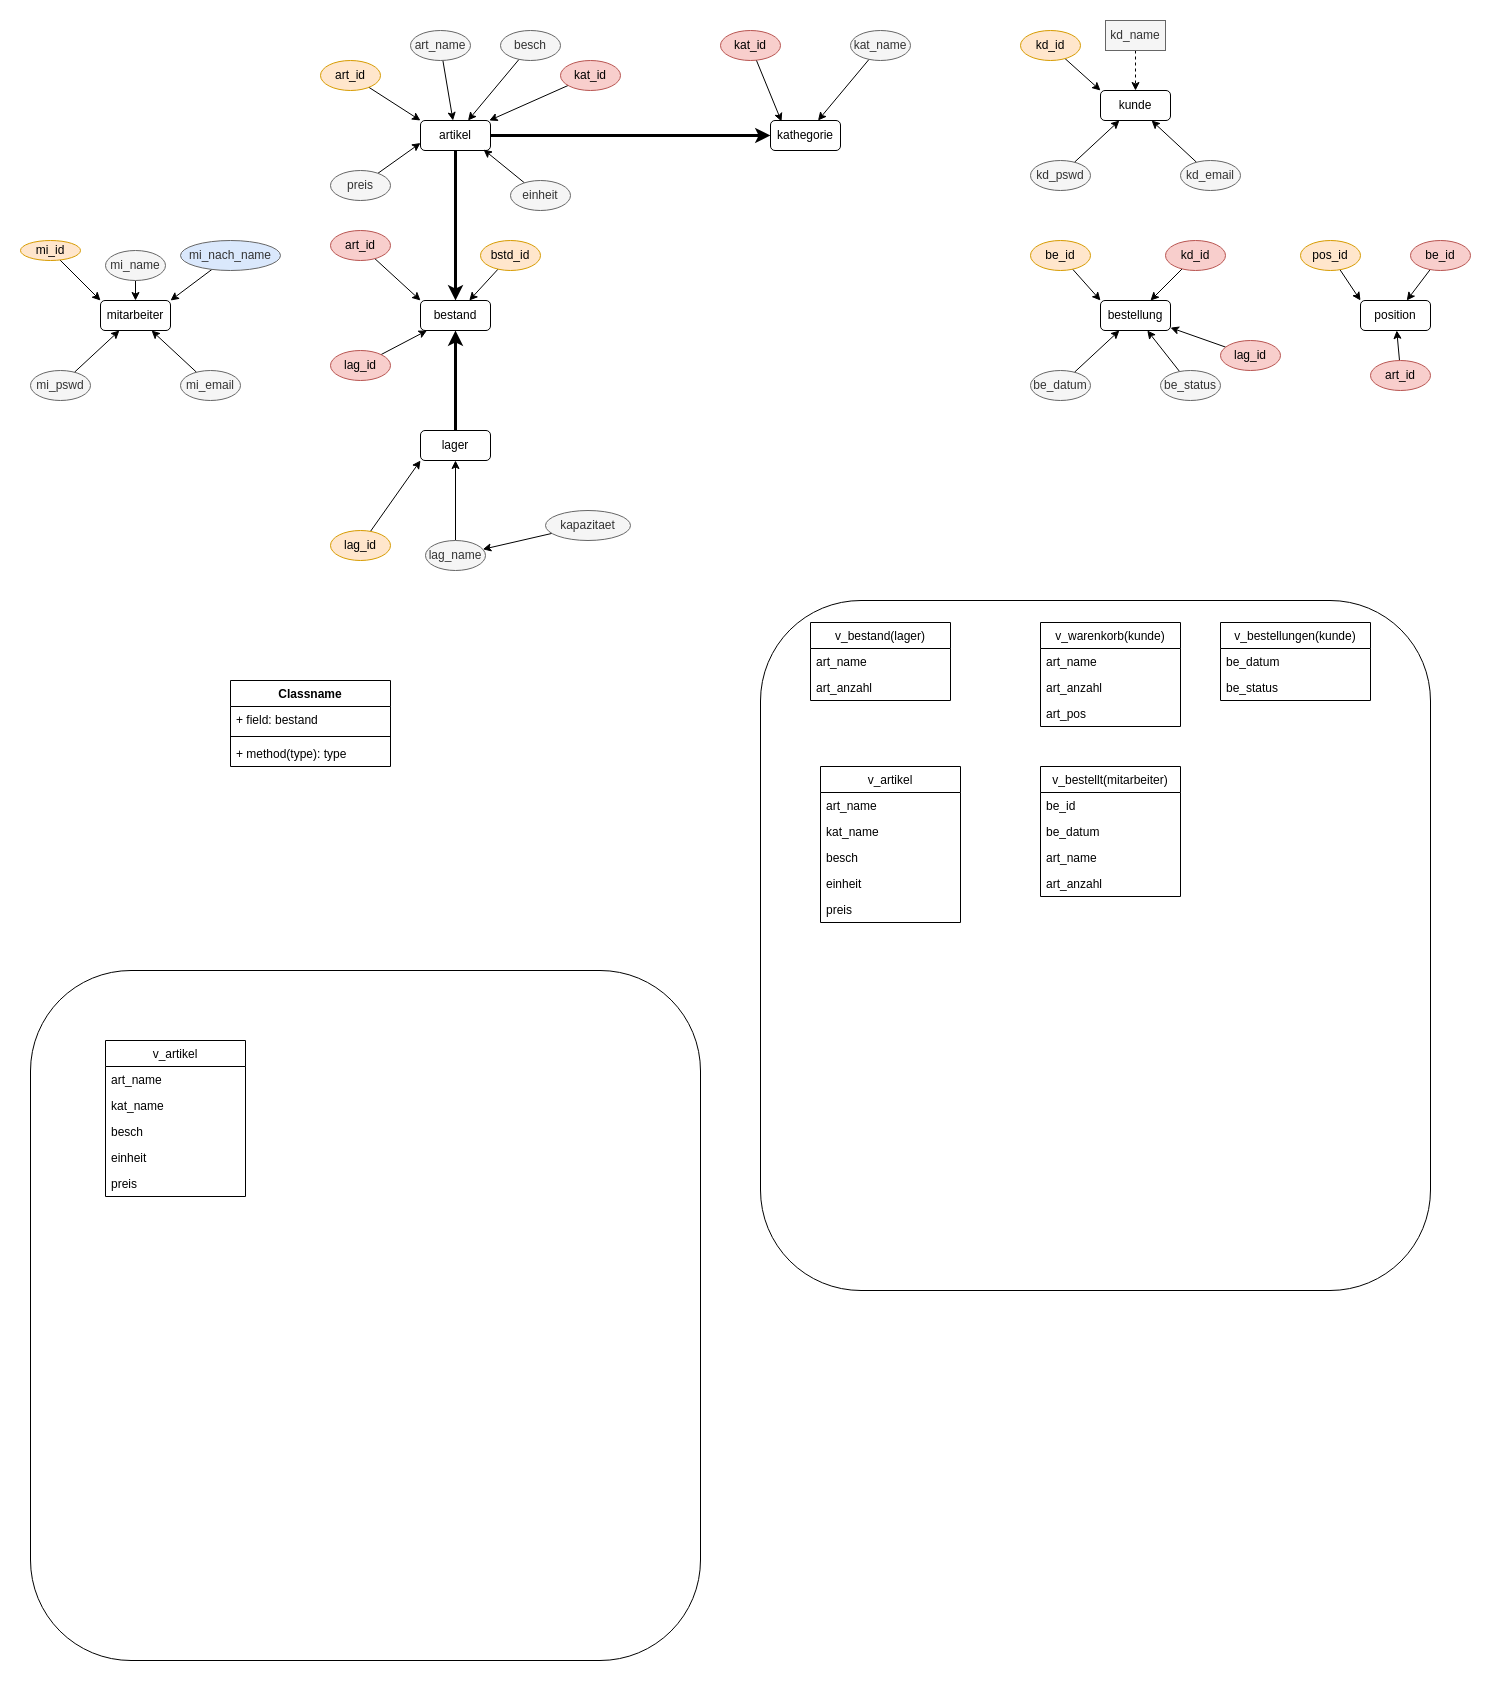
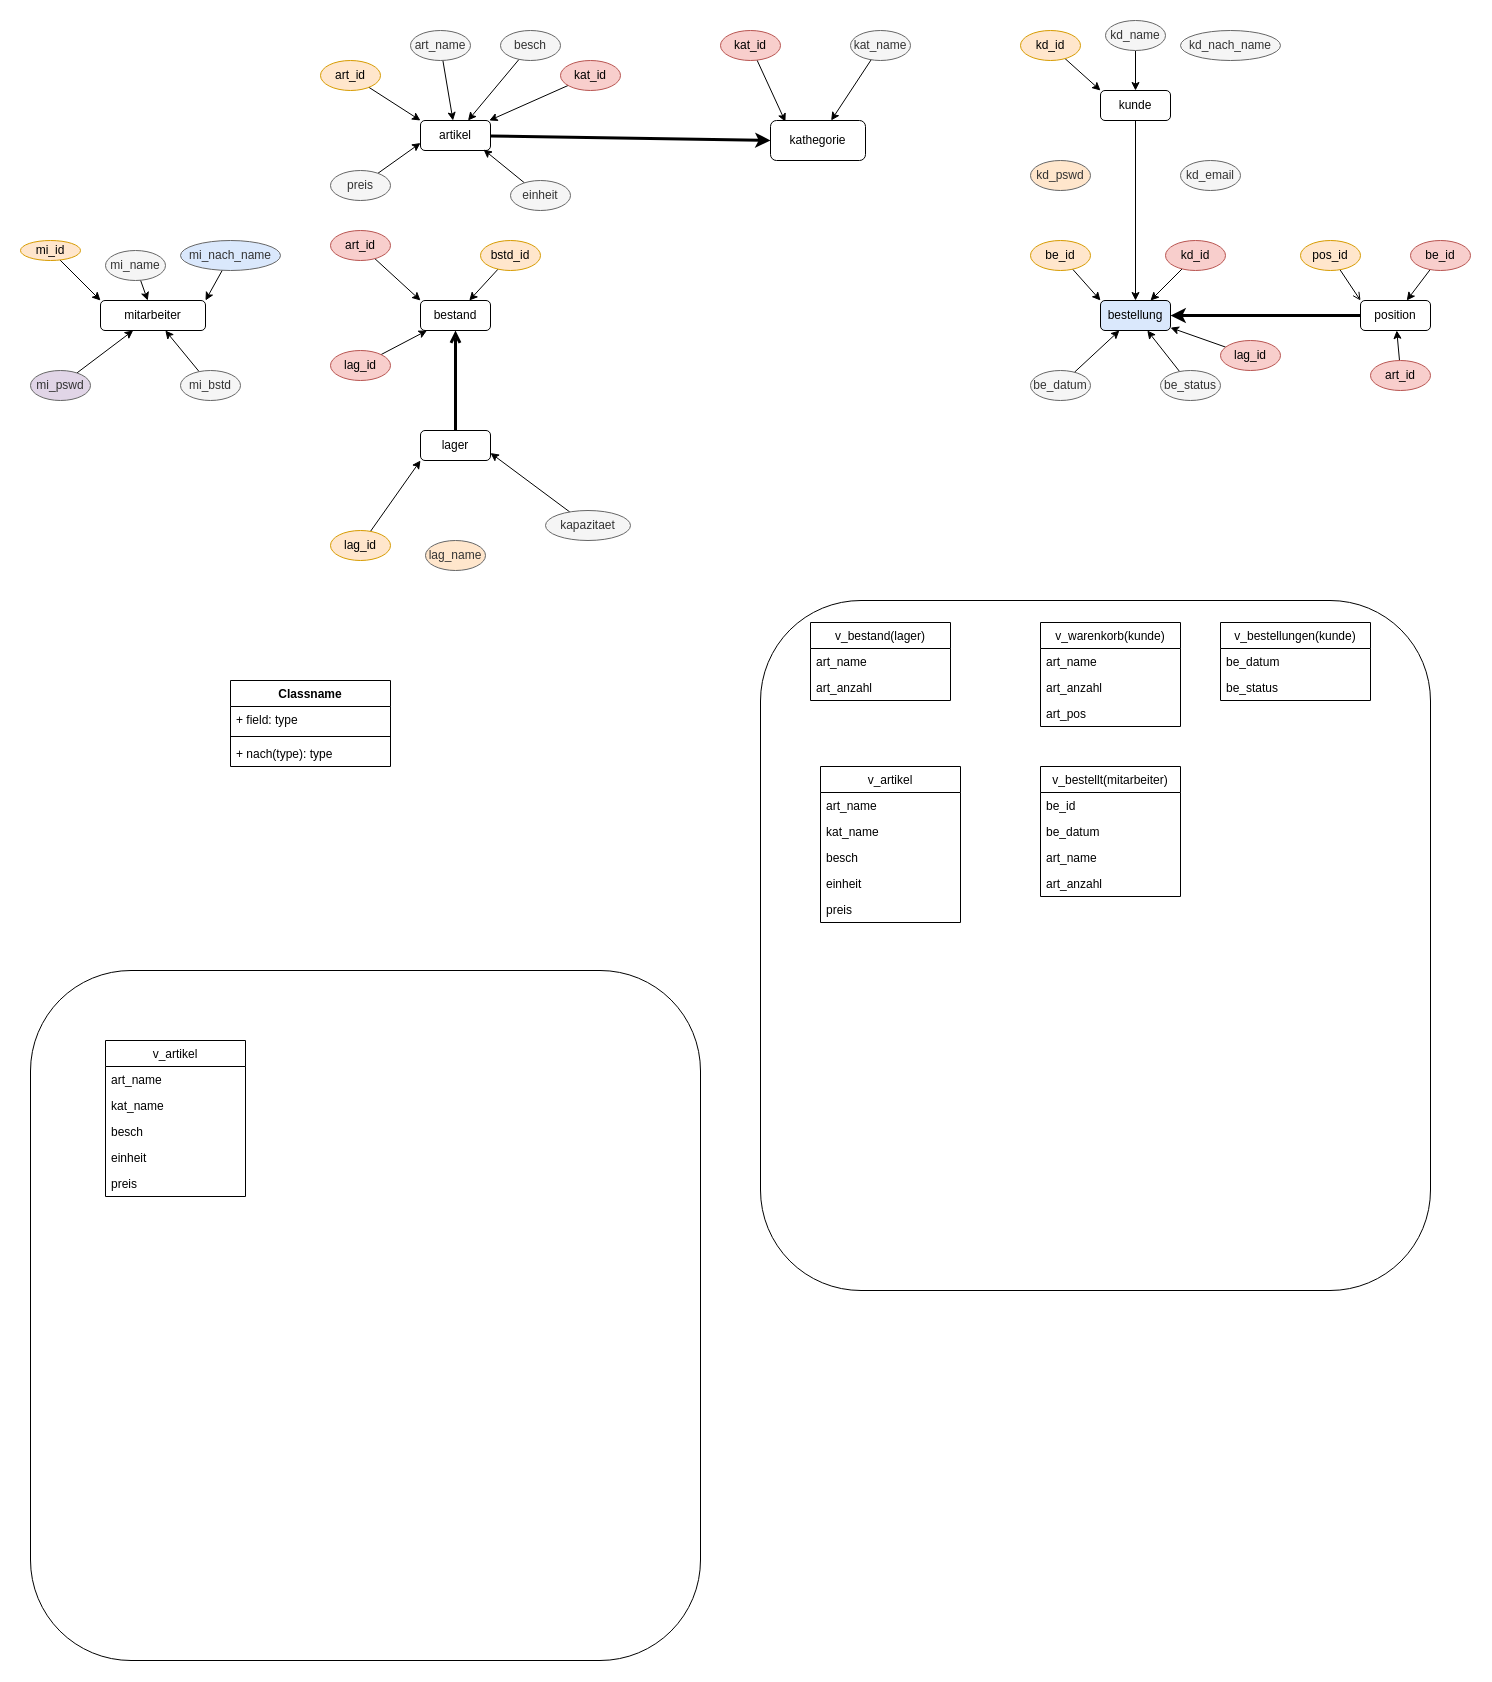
node "kd_name": shape rectangle -> ellipse
node "kd_nach_name": added
edge "kd_name" -> "kunde": style dashed -> solid
node "kathegorie": size 70x30 -> 95x40
edge "kd_pswd" -> "kunde": removed
edge "kd_email" -> "kunde": removed
node "kd_pswd": fillcolor #f5f5f5 -> #ffe6cc
edge "kunde" -> "bestellung": added
edge "artikel" -> "bestand": removed
edge "pos_id" -> "position": arrowhead classic -> open
node "mitarbeiter": size 70x30 -> 105x30
node "bestellung": fillcolor #ffffff -> #dae8fc
edge "position" -> "bestellung": added
edge "lager" -> "bestand": arrowhead classic -> open
node "mi_pswd": fillcolor #f5f5f5 -> #e1d5e7
node "mi_email": label "mi_email" -> "mi_bstd"
edge "lag_name" -> "lager": removed
edge "kapazitaet" -> "lag_name": now "kapazitaet" -> "lager"
node "lag_name": fillcolor #f5f5f5 -> #ffe6cc
node "+ field: bestand": label "+ field: bestand" -> "+ field: type"
node "+ method(type): type": label "+ method(type): type" -> "+ nach(type): type"
